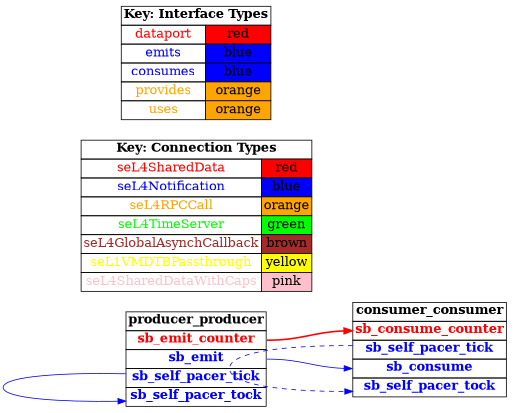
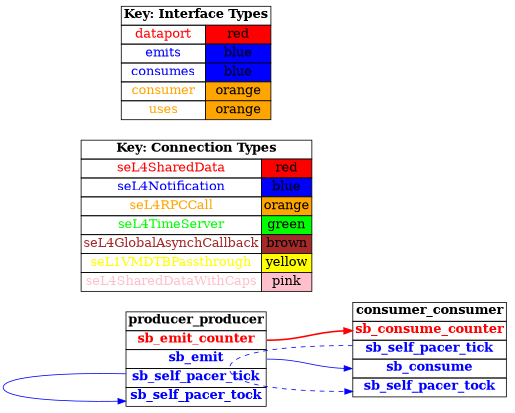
node "Key: Interface Types": text "provides" -> "consumer"
